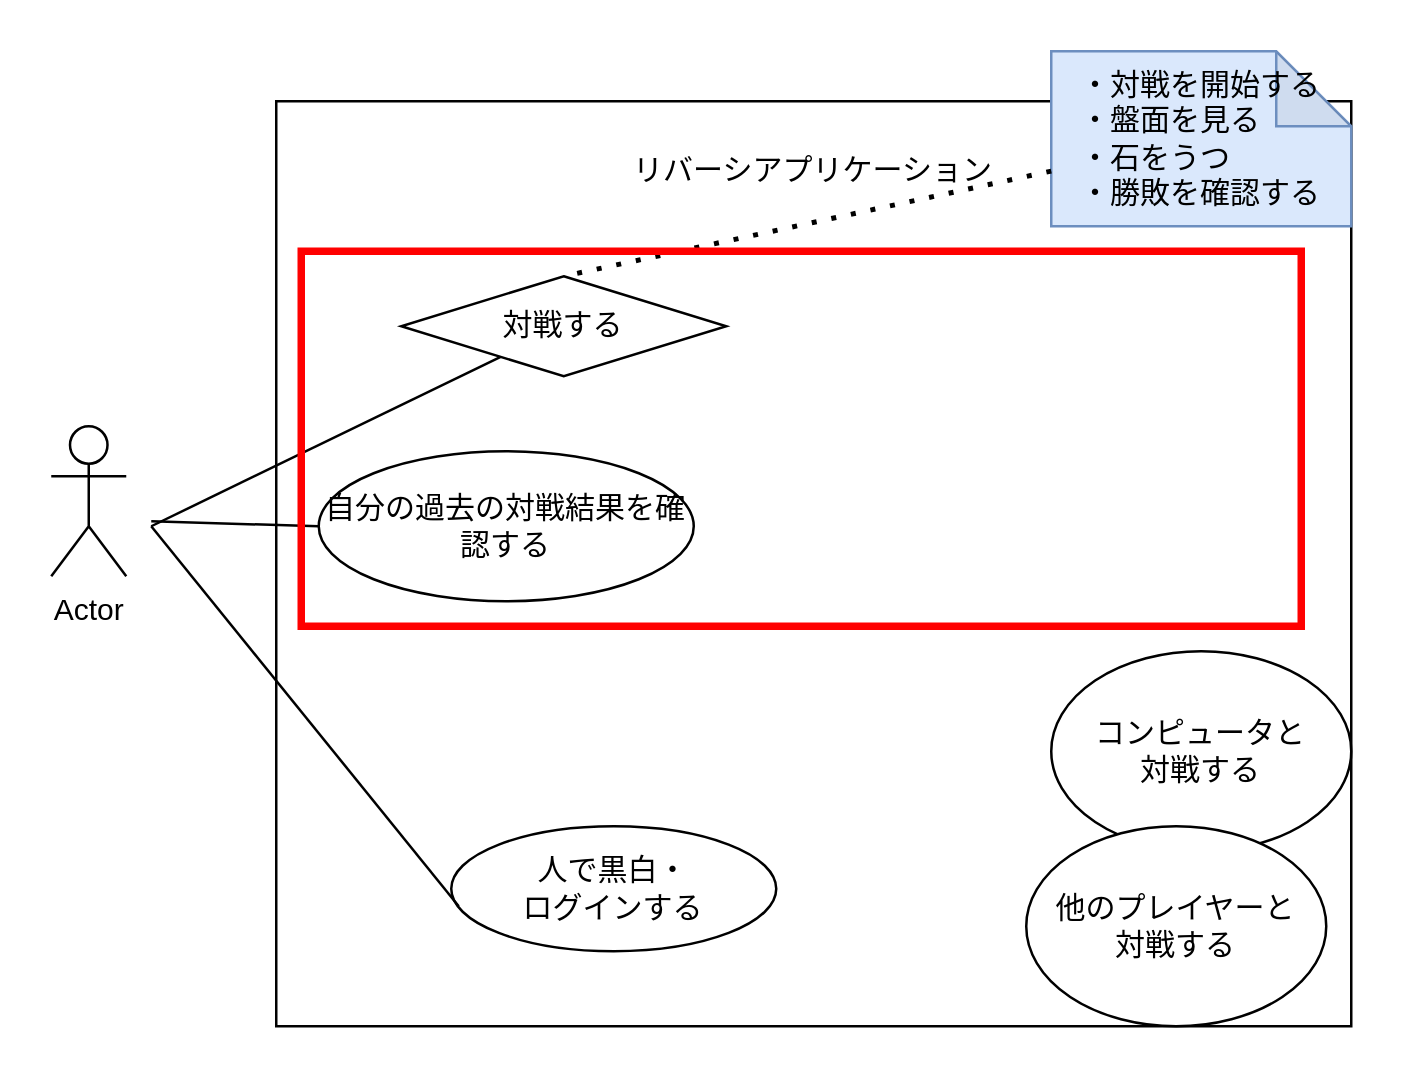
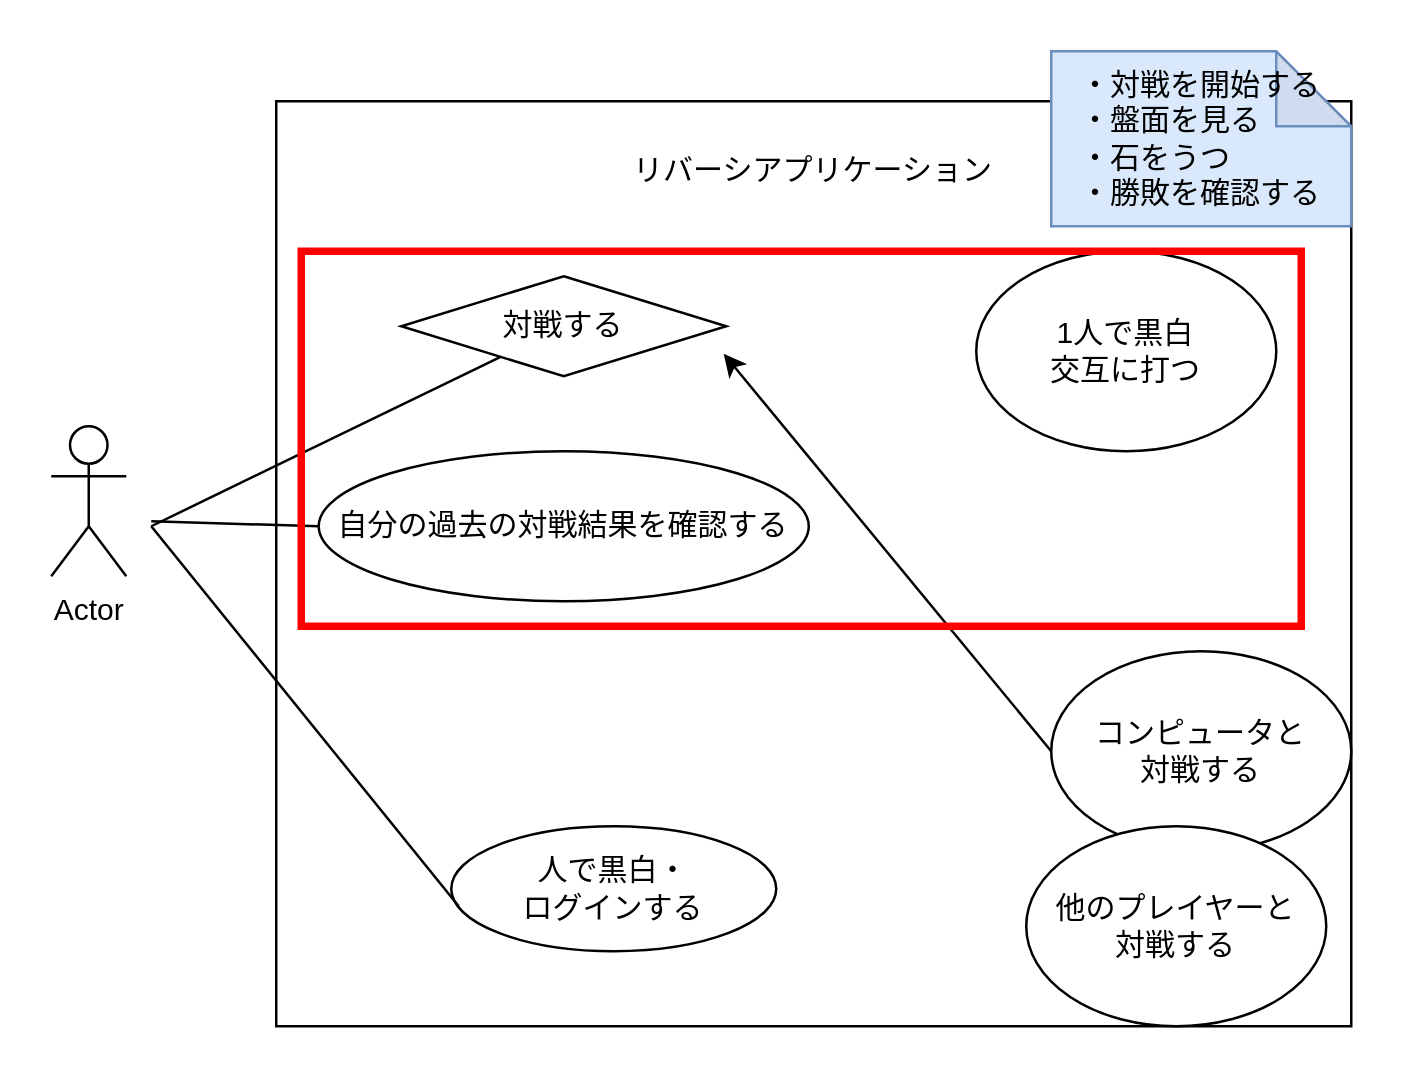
edge "・対戦を開始する ・盤面を見る ・石をうつ ・勝敗を確認する" -- "対戦する": removed
node "1人で黒白 交互に打つ": added
node "自分の過去の対戦結果を確認する": size 375x150 -> 490x150
edge "コンピュータと 対戦する" -> "対戦する": added
